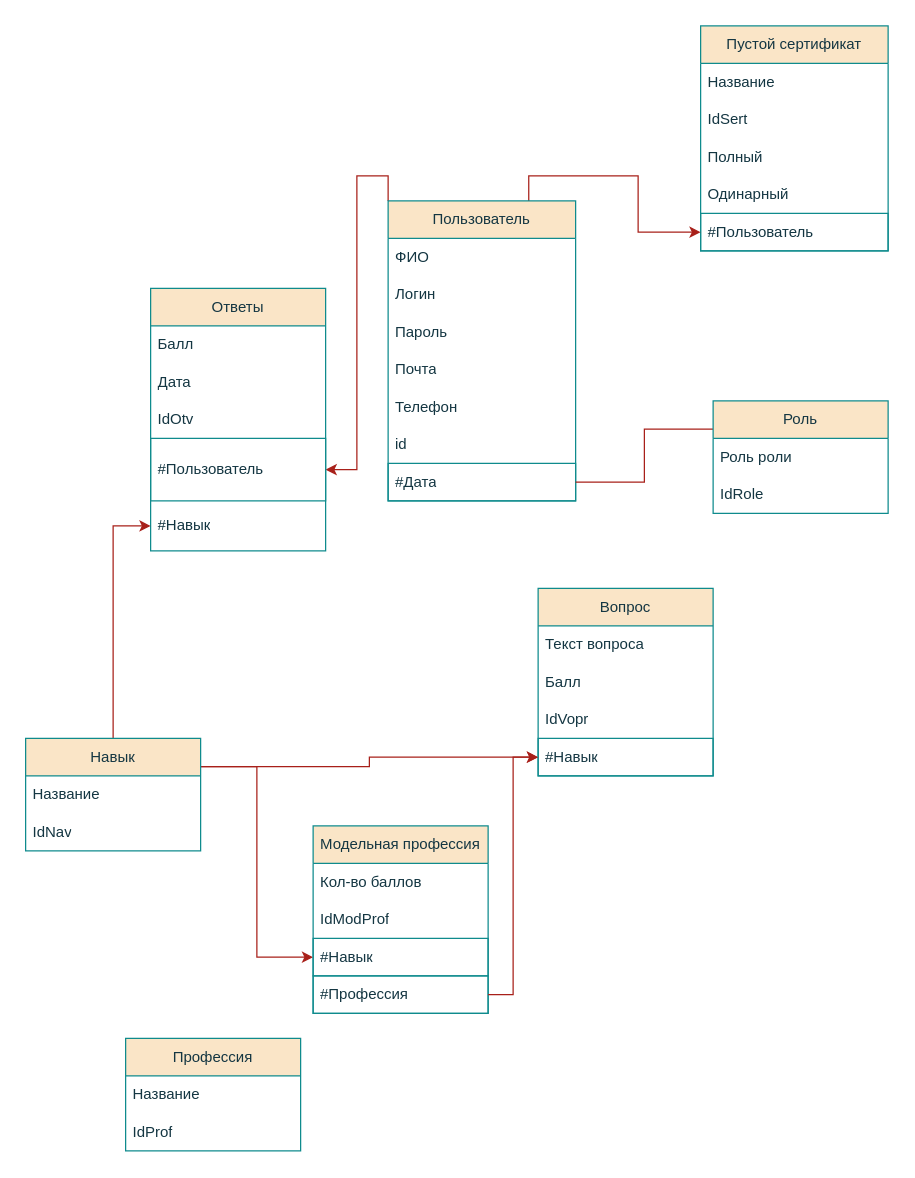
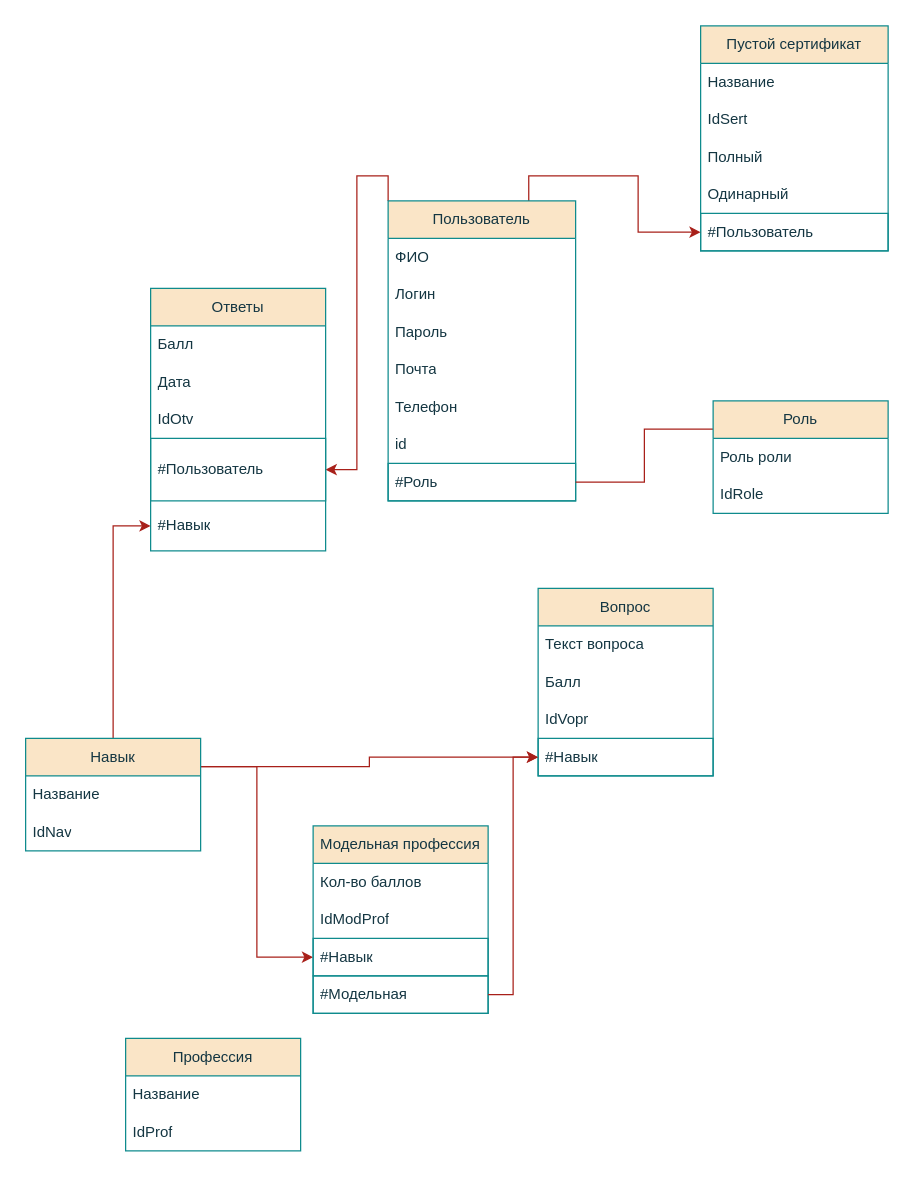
node "#Дата": label "#Дата" -> "#Роль"
node "#Профессия": label "#Профессия" -> "#Модельная"
